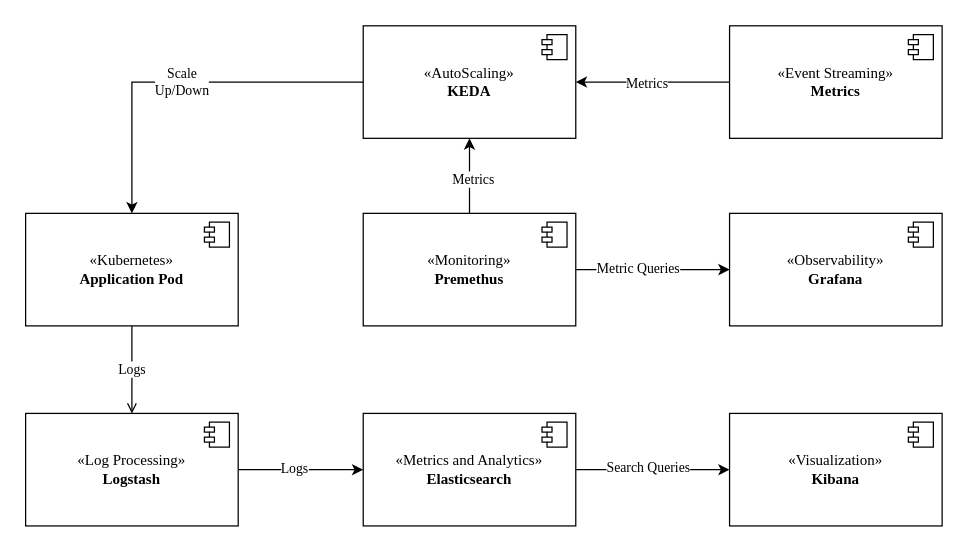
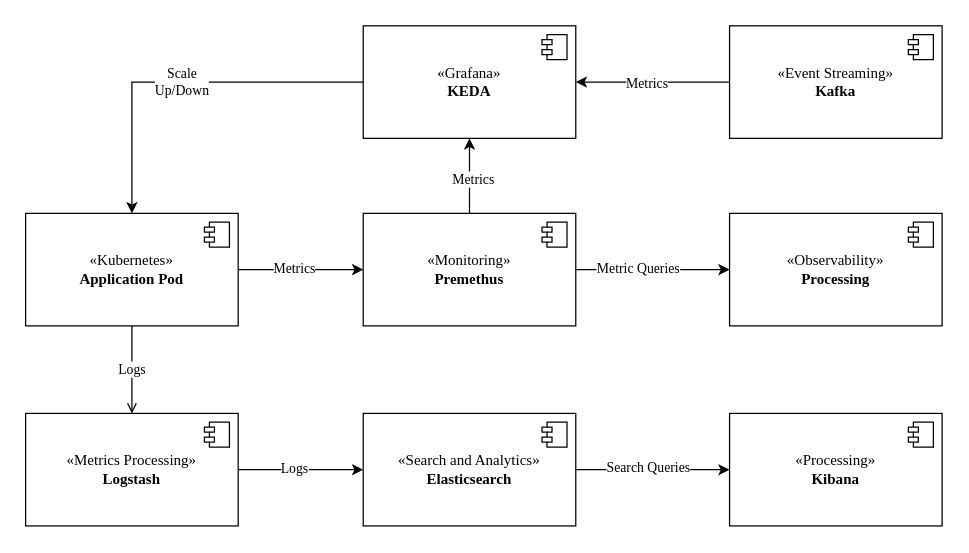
node "«AutoScaling» KEDA": label "«AutoScaling» KEDA" -> "«Grafana» KEDA"
node "«Event Streaming» Metrics": label "«Event Streaming» Metrics" -> "«Event Streaming» Kafka"
edge "«Kubernetes» Application Pod" -> "«Monitoring» Premethus": added, label "Metrics"
node "«Observability» Grafana": label "«Observability» Grafana" -> "«Observability» Processing"
node "«Log Processing» Logstash": label "«Log Processing» Logstash" -> "«Metrics Processing» Logstash"
node "«Metrics and Analytics» Elasticsearch": label "«Metrics and Analytics» Elasticsearch" -> "«Search and Analytics» Elasticsearch"
node "«Visualization» Kibana": label "«Visualization» Kibana" -> "«Processing» Kibana"
